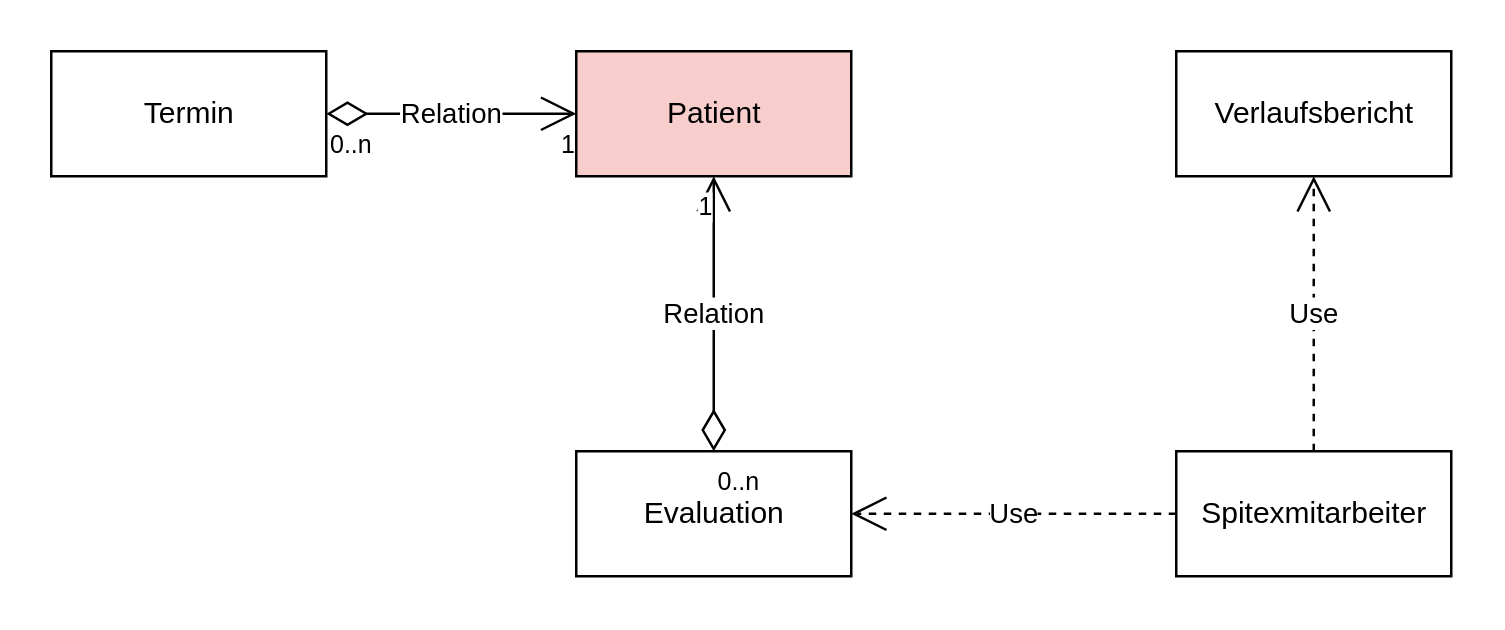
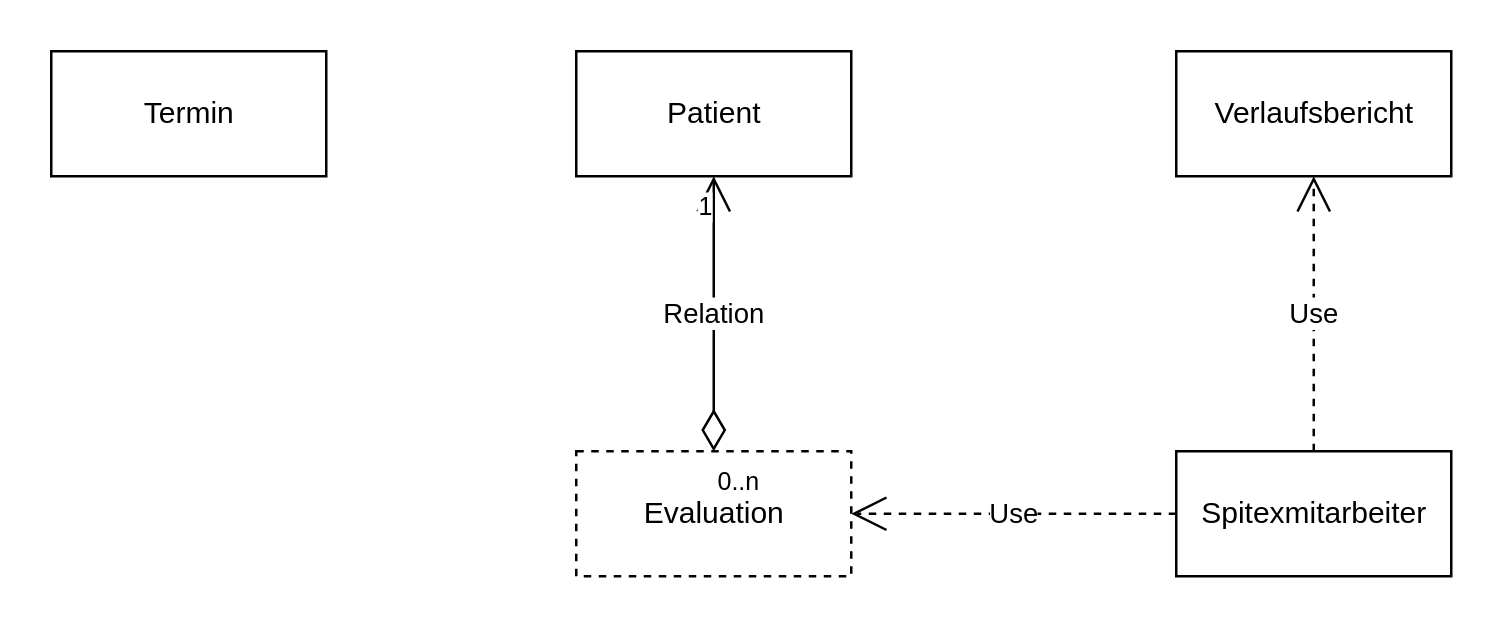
edge "Termin" -- "Patient": removed, labels "0..n", "Relation", "1"
node "Patient": fillcolor #f8cecc -> #ffffff
node "Evaluation": style solid -> dashed
